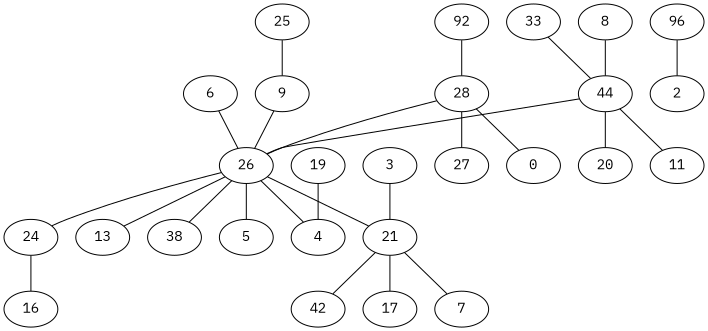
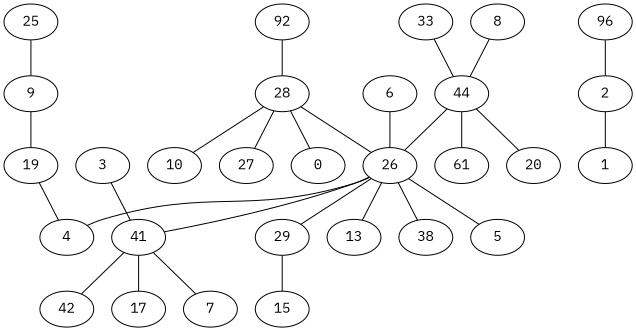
edge "9" -- "26": now "9" -- "19"
node "10": added
node "1": added
node "11": label "11" -> "61"
node "24": label "24" -> "29"
node "21": label "21" -> "41"
node "16": label "16" -> "15"
